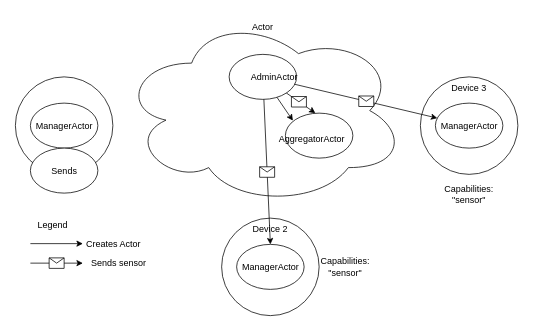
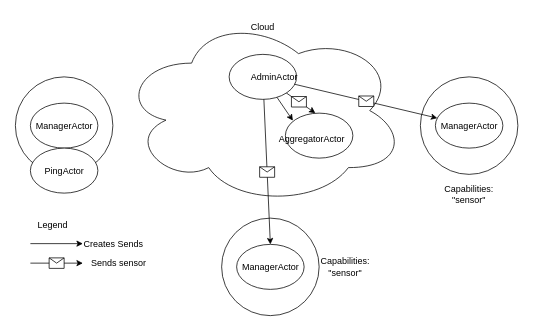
node "Actor": label "Actor" -> "Cloud"
node "Device 3": removed
node "Sends": label "Sends" -> "PingActor"
node "Device 2": removed
node "Creates Actor": label "Creates Actor" -> "Creates Sends"
